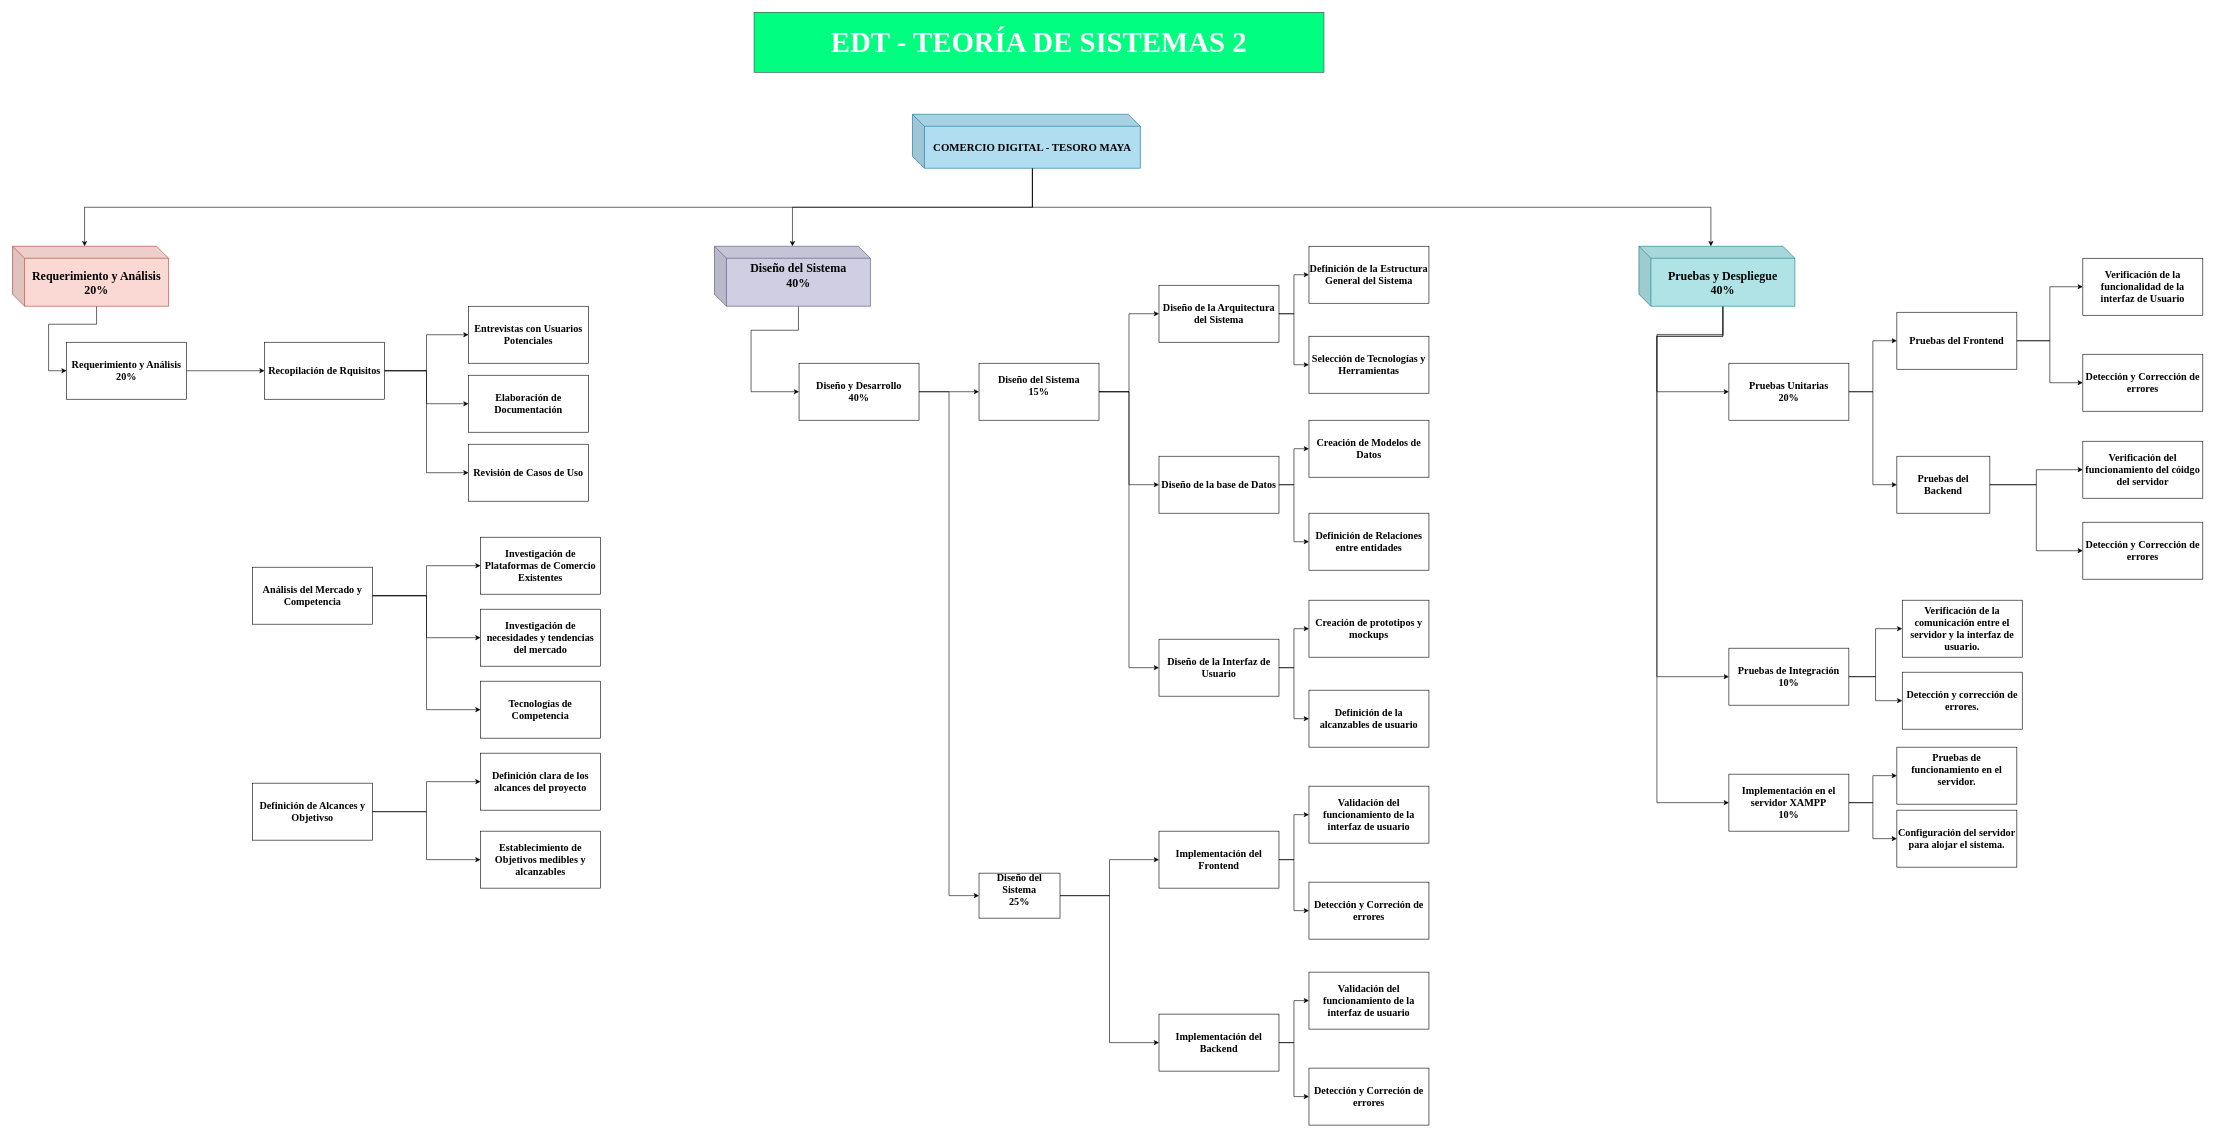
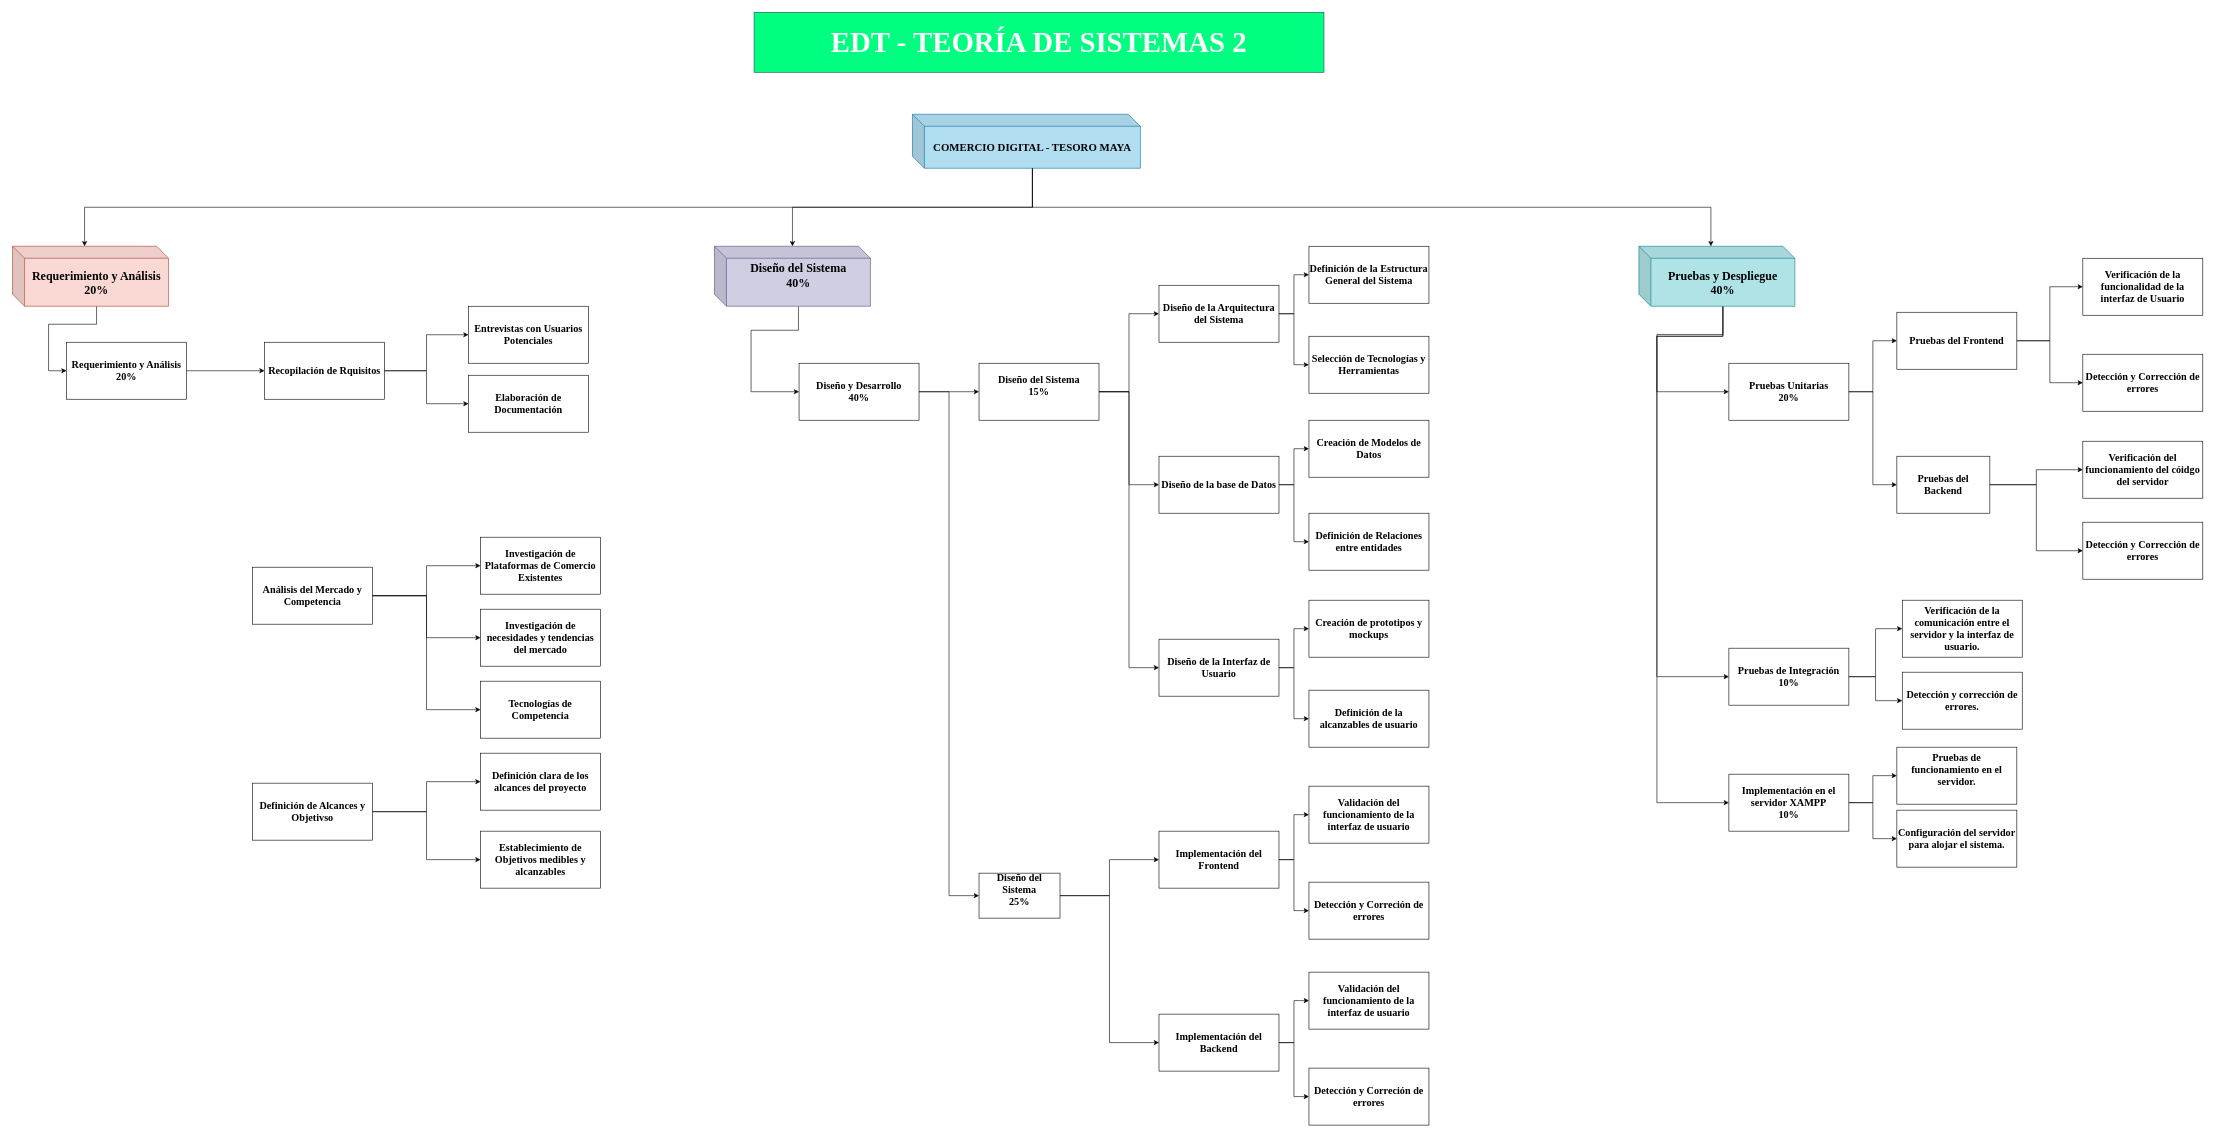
edge "Recopilación de Rquisitos" -> "Revisión de Casos de Uso": removed
node "Revisión de Casos de Uso": removed
